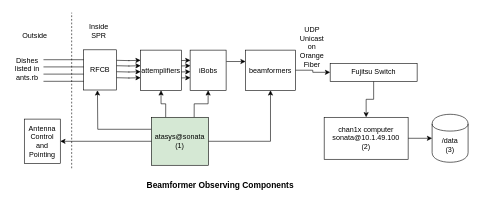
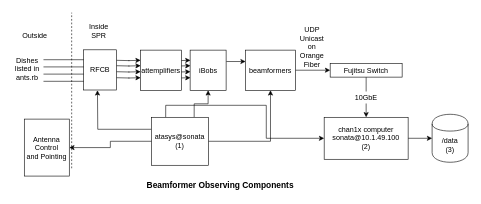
node "Fujitsu Switch": size 87x18 -> 72x14
node "10GbE": added
edge "atasys@sonata (1)" -> "attemplifiers": now "atasys@sonata (1)" -> "chan1x computer sonata@10.1.49.100 (2)"
node "Antenna Control and Pointing": size 36x44 -> 45x57
node "atasys@sonata (1)": fillcolor #d5e8d4 -> #ffffff
